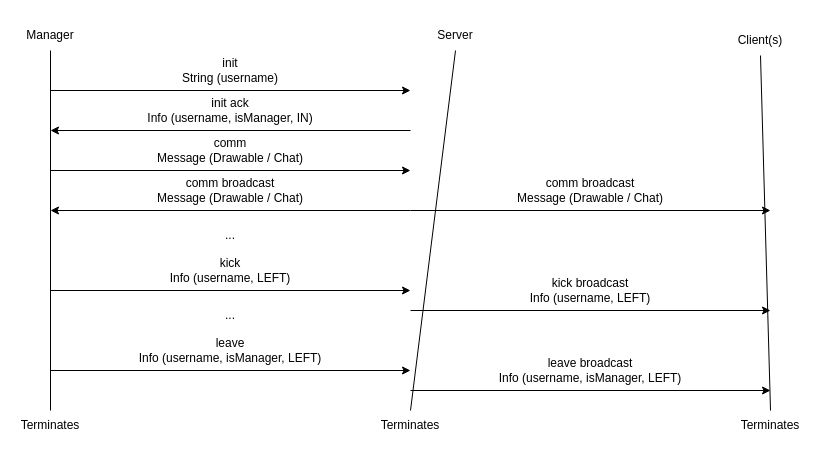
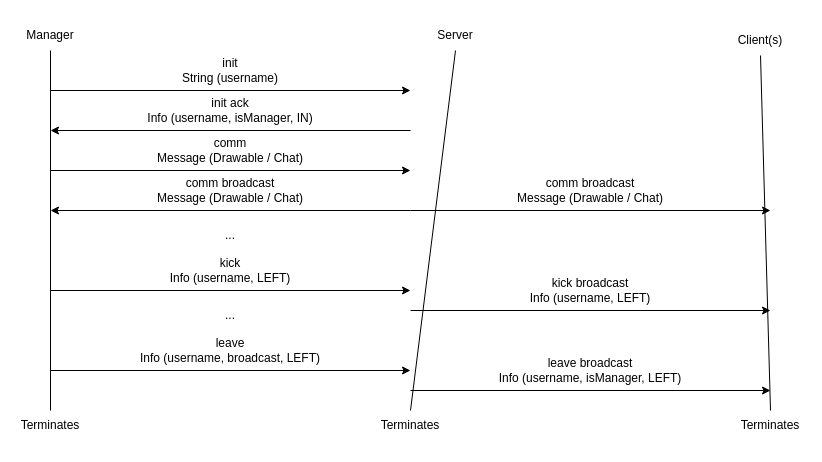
node "leave Info (username, isManager, LEFT)": label "leave Info (username, isManager, LEFT)" -> "leave Info (username, broadcast, LEFT)"
